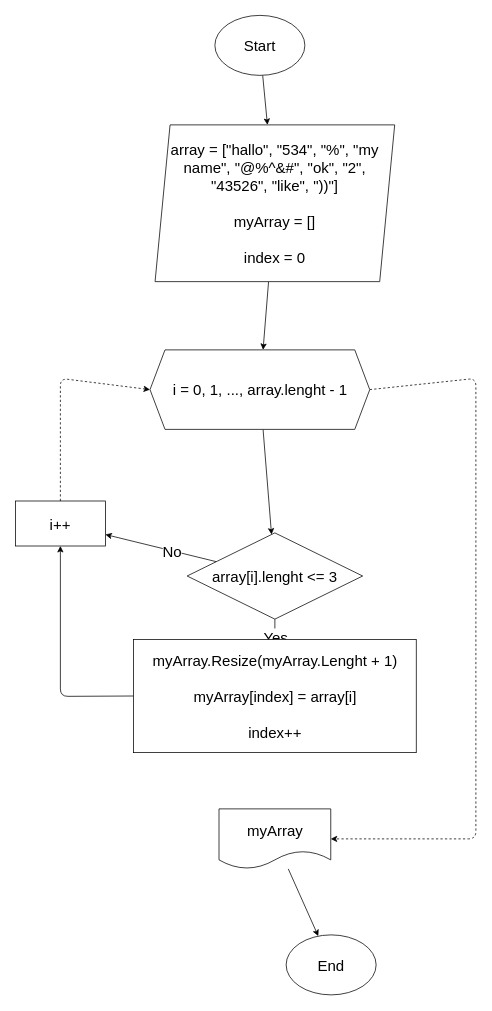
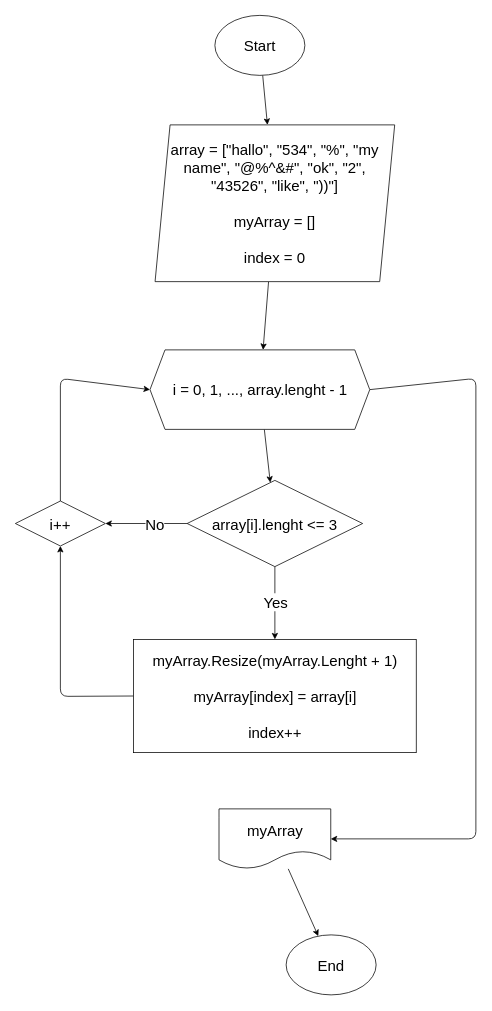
edge "i++" -> "i = 0, 1, ..., array.lenght - 1": style dashed -> solid
node "i++": shape rectangle -> diamond
node "array[i].lenght <= 3": moved (275, 576) -> (275, 524)
edge "i = 0, 1, ..., array.lenght - 1" -> "myArray": style dashed -> solid
